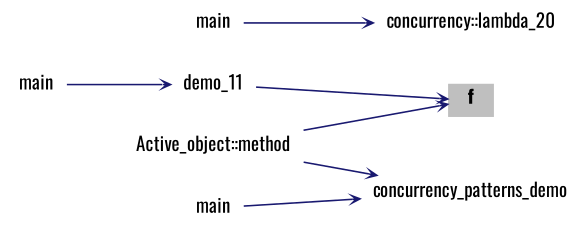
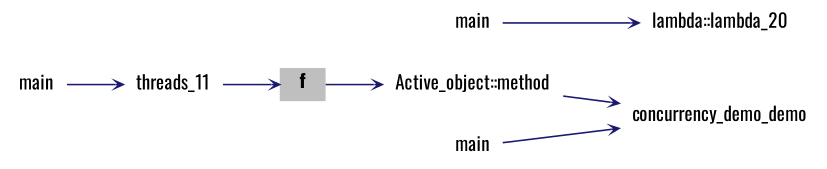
node "concurrency::lambda_20": label "concurrency::lambda_20" -> "lambda::lambda_20"
node "demo_11": label "demo_11" -> "threads_11"
edge "Active_object::method" -> "f": reversed
node "concurrency_patterns_demo": label "concurrency_patterns_demo" -> "concurrency_demo_demo"
